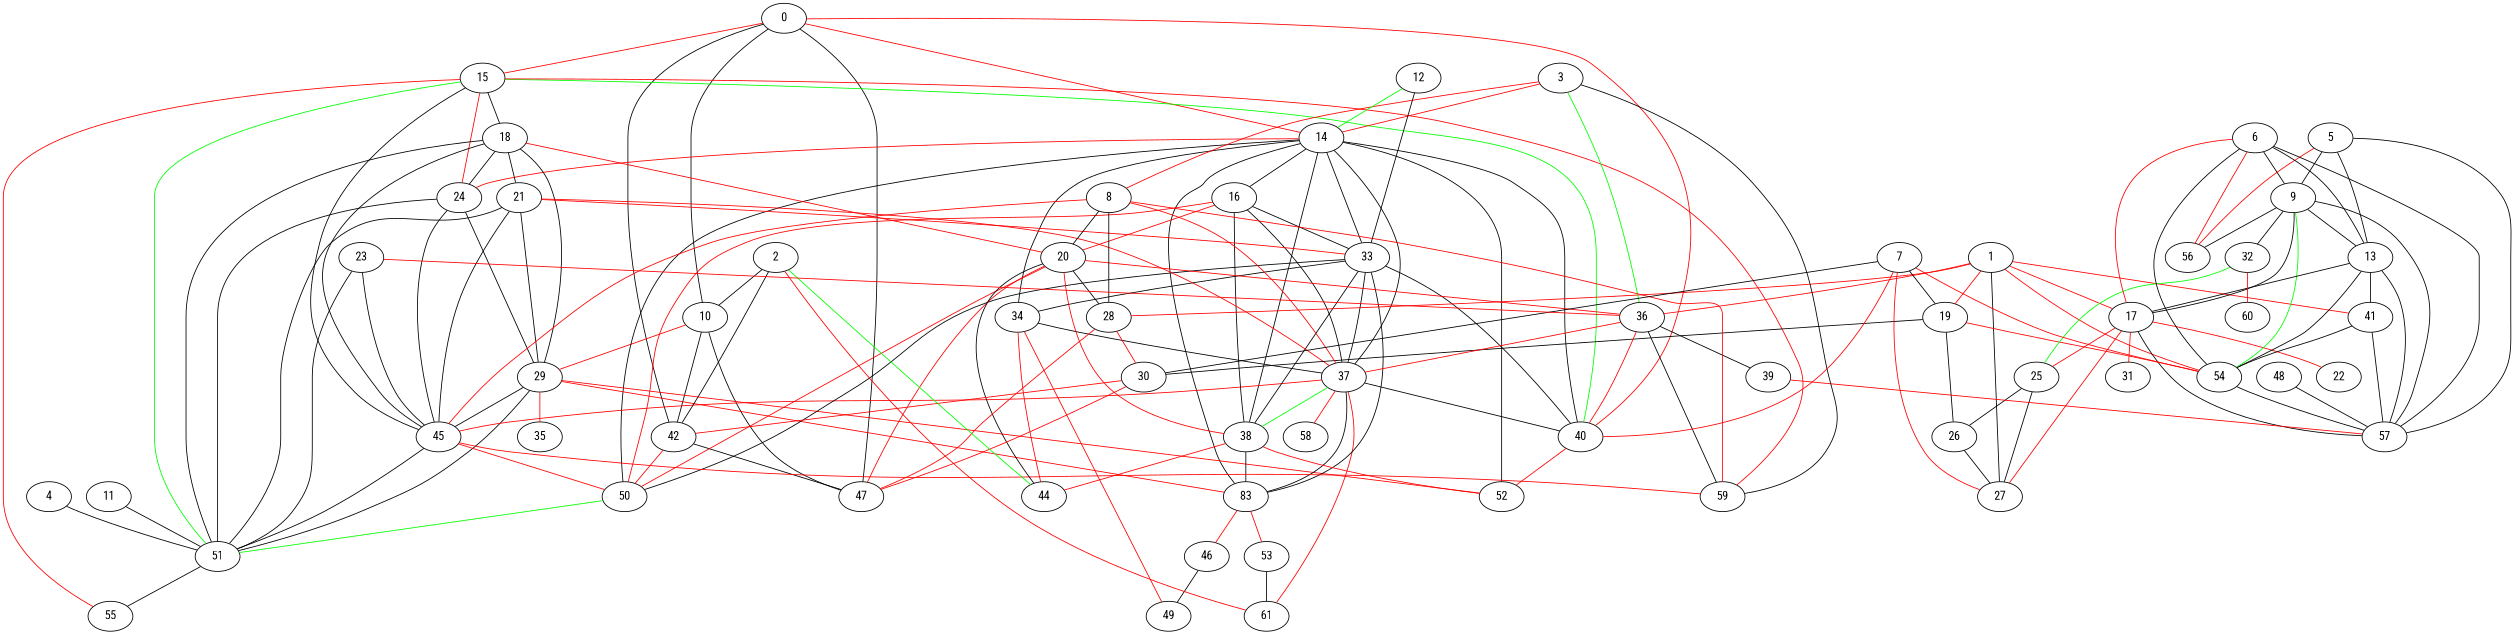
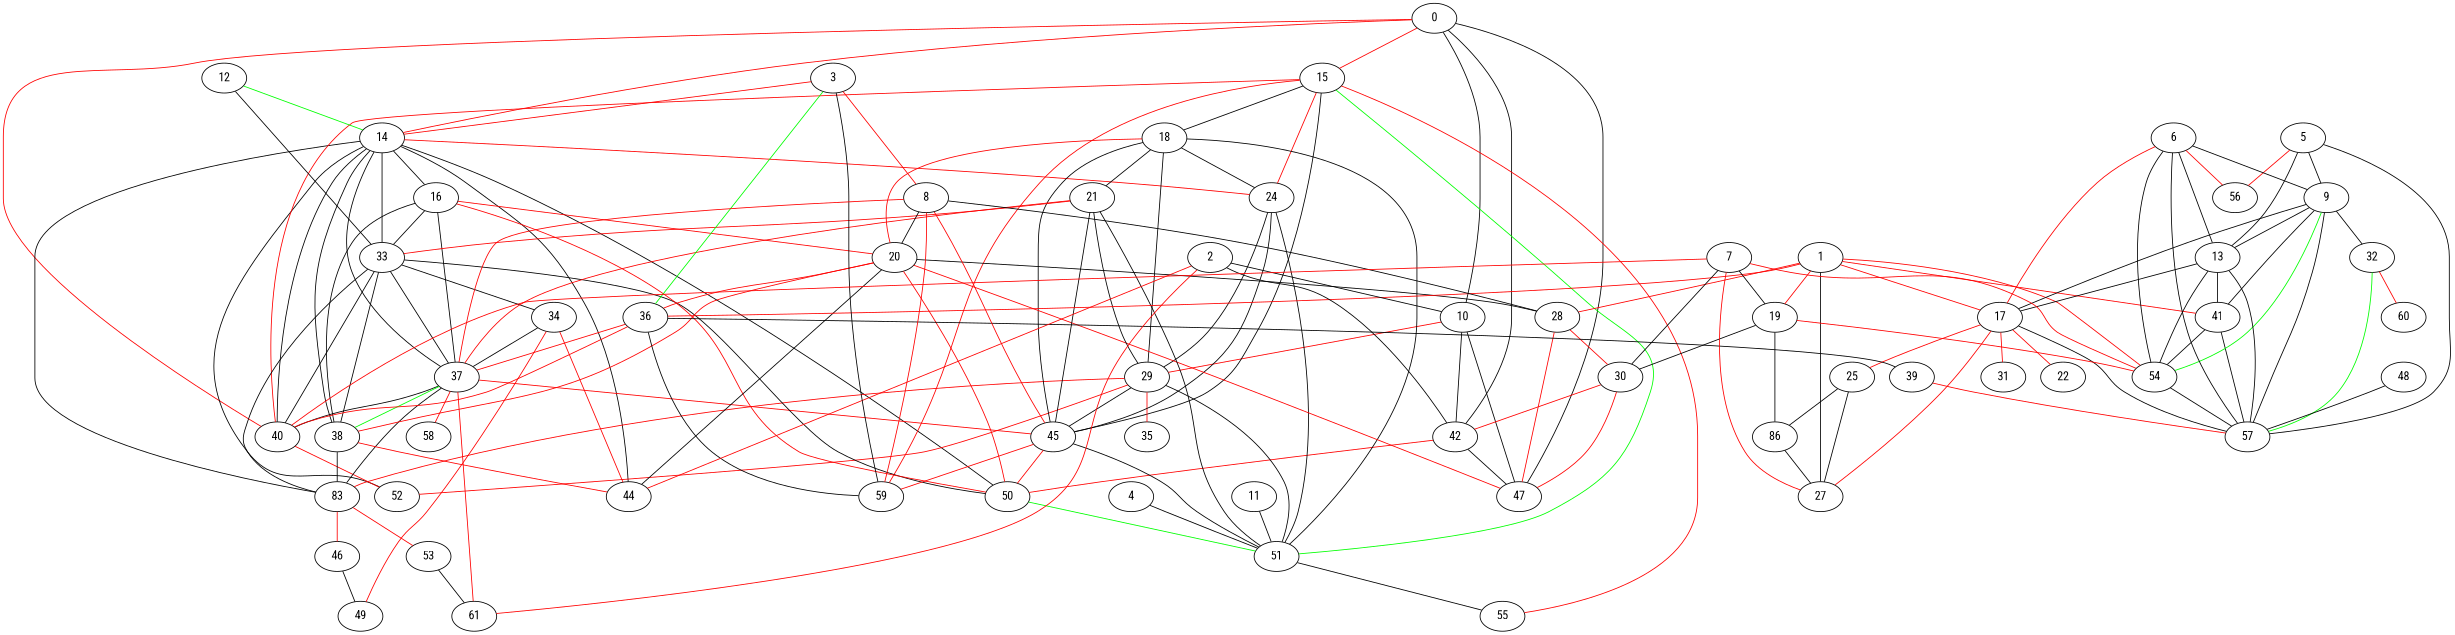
edge "15" -- "40": color green -> red
edge "14" -- "34": now "14" -- "44"
edge "9" -- "56": now "9" -- "41"
node "23": removed
edge "32" -- "25": now "32" -- "57"
edge "2" -- "44": color green -> red
node "26": label "26" -> "86"
edge "38" -- "52": removed
